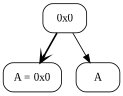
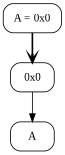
edge "0x0" -> "A = 0x0": reversed
